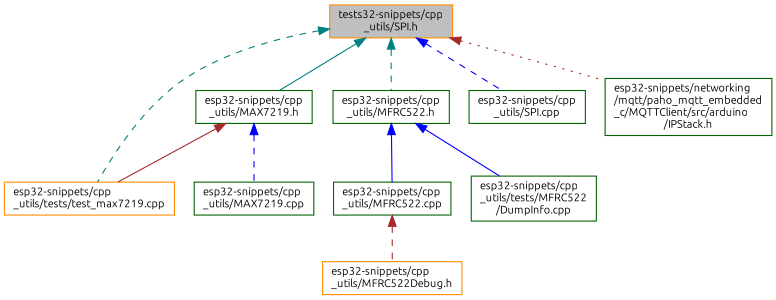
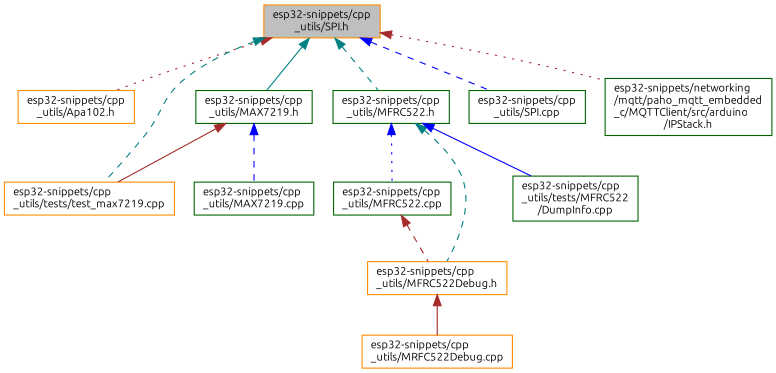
node "tests32-snippets/cpp _utils/SPI.h": label "tests32-snippets/cpp _utils/SPI.h" -> "esp32-snippets/cpp _utils/SPI.h"
node "esp32-snippets/cpp _utils/Apa102.h": added
edge "esp32-snippets/cpp _utils/MFRC522.cpp" -> "esp32-snippets/cpp _utils/MFRC522.h": style solid -> dotted
edge "esp32-snippets/cpp _utils/MFRC522Debug.h" -> "esp32-snippets/cpp _utils/MFRC522.h": added
node "esp32-snippets/cpp _utils/MRFC522Debug.cpp": added
